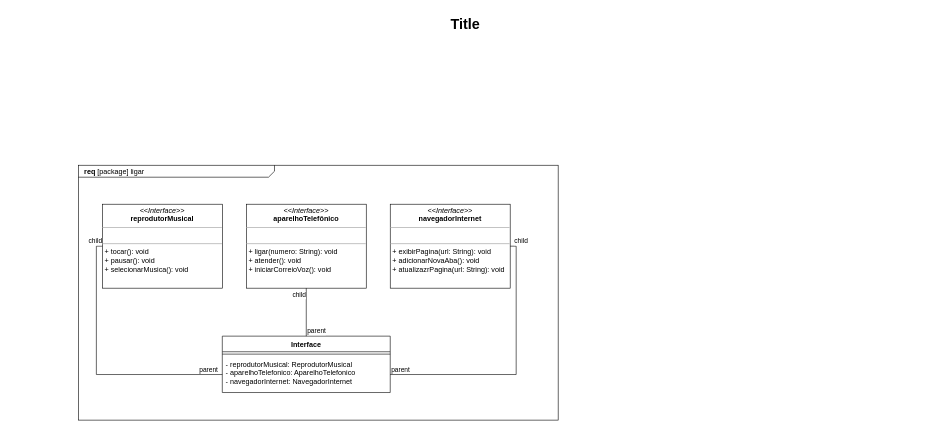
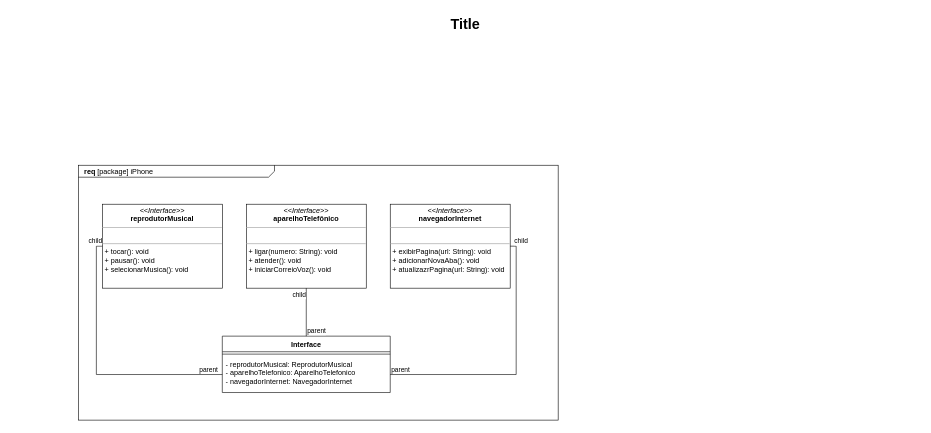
node "req [package] ligar": label "req [package] ligar" -> "req [package] iPhone"
